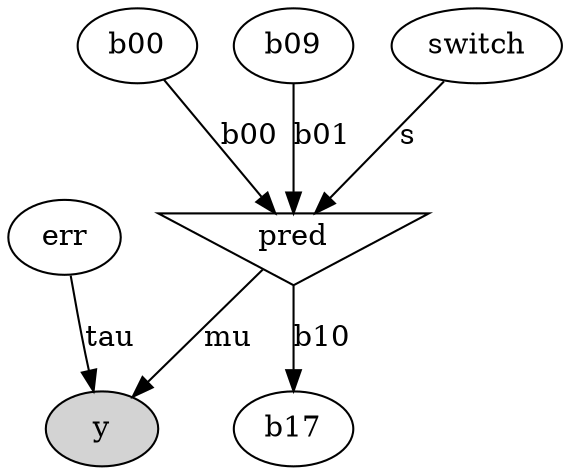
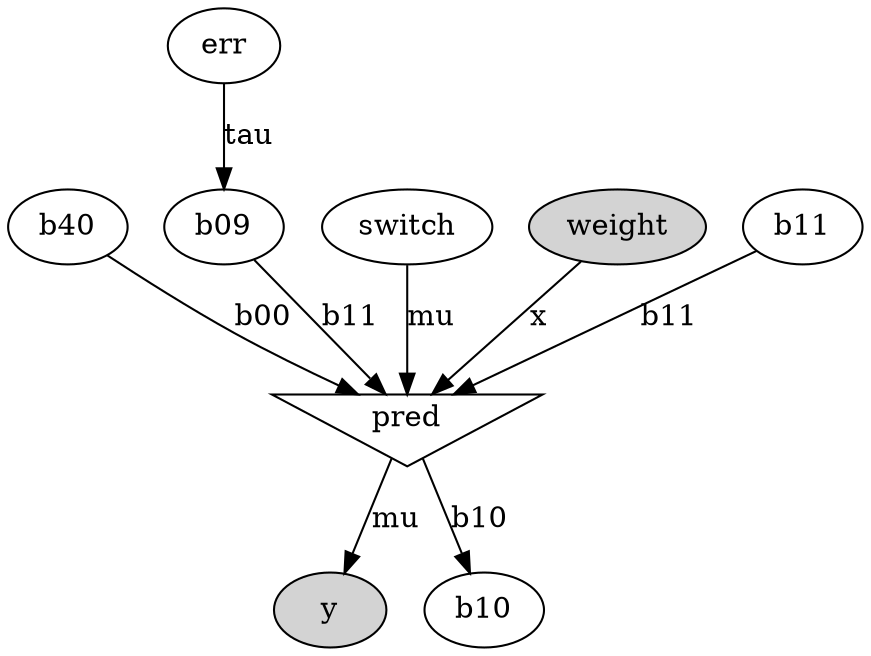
node "b00": label "b00" -> "b40"
edge "b09" -> "pred": label "b01" -> "b11"
edge "switch" -> "pred": label "s" -> "mu"
node "weight": added
node "b11": added
edge "err" -> "y": now "err" -> "b09"
node "b17": label "b17" -> "b10"
